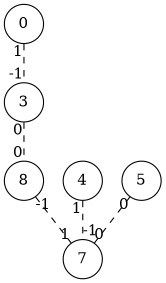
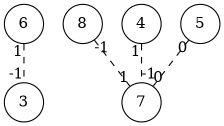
node "0": label "0" -> "6"
edge "3" -- "8": removed
